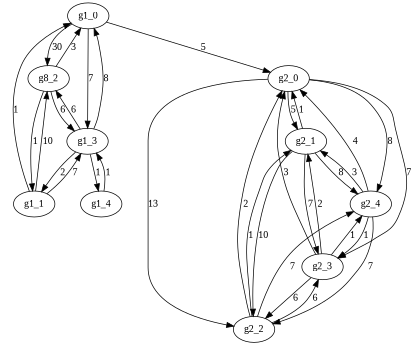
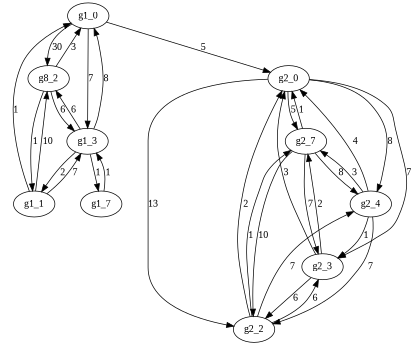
node "g2_1": label "g2_1" -> "g2_7"
node "g1_4": label "g1_4" -> "g1_7"
edge "g2_3" -> "g2_4": removed, label "1"
